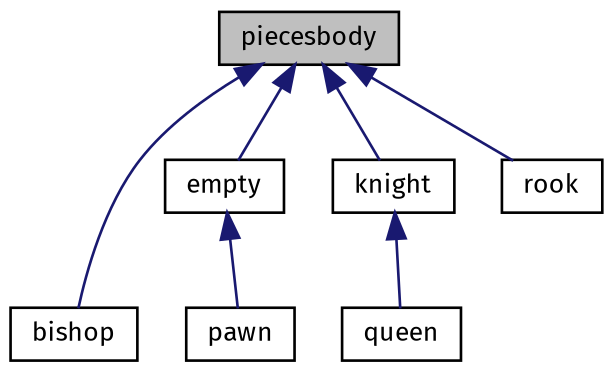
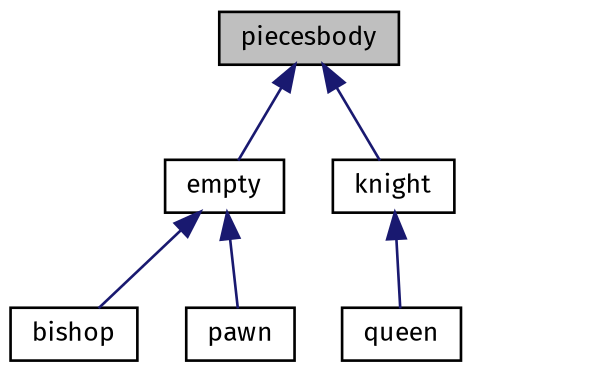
edge "bishop" -> "piecesbody": now "bishop" -> "empty"
node "rook": removed
